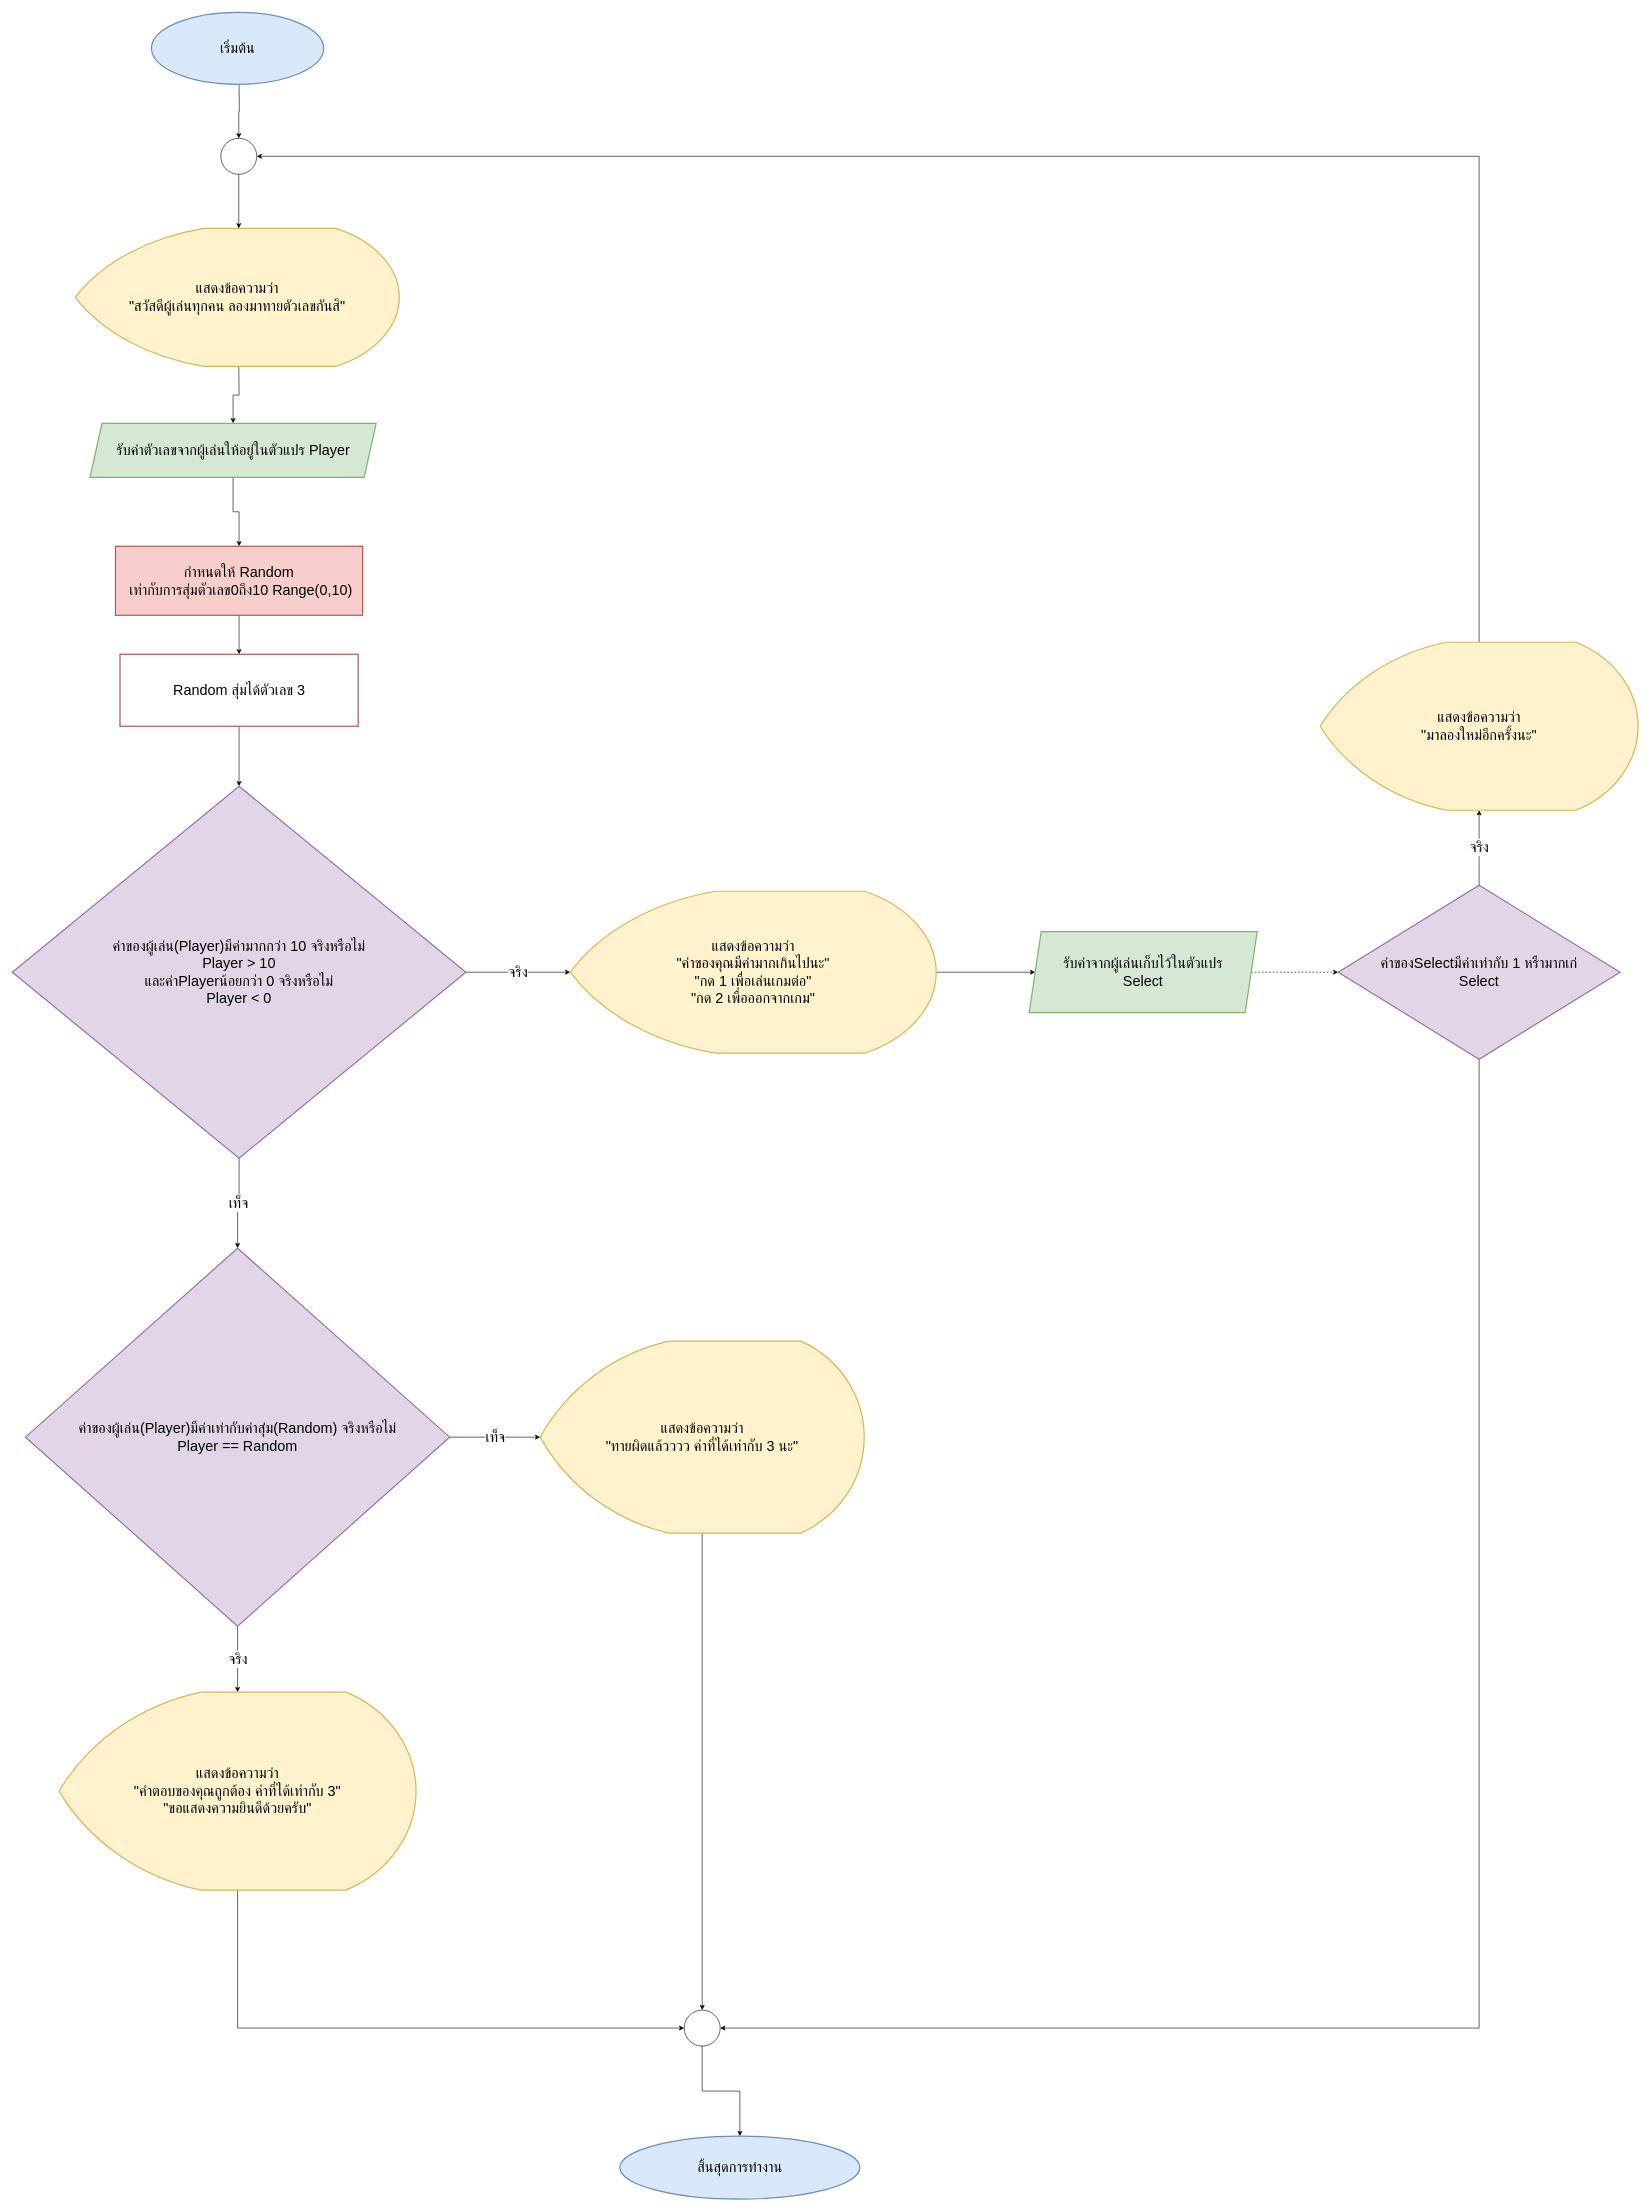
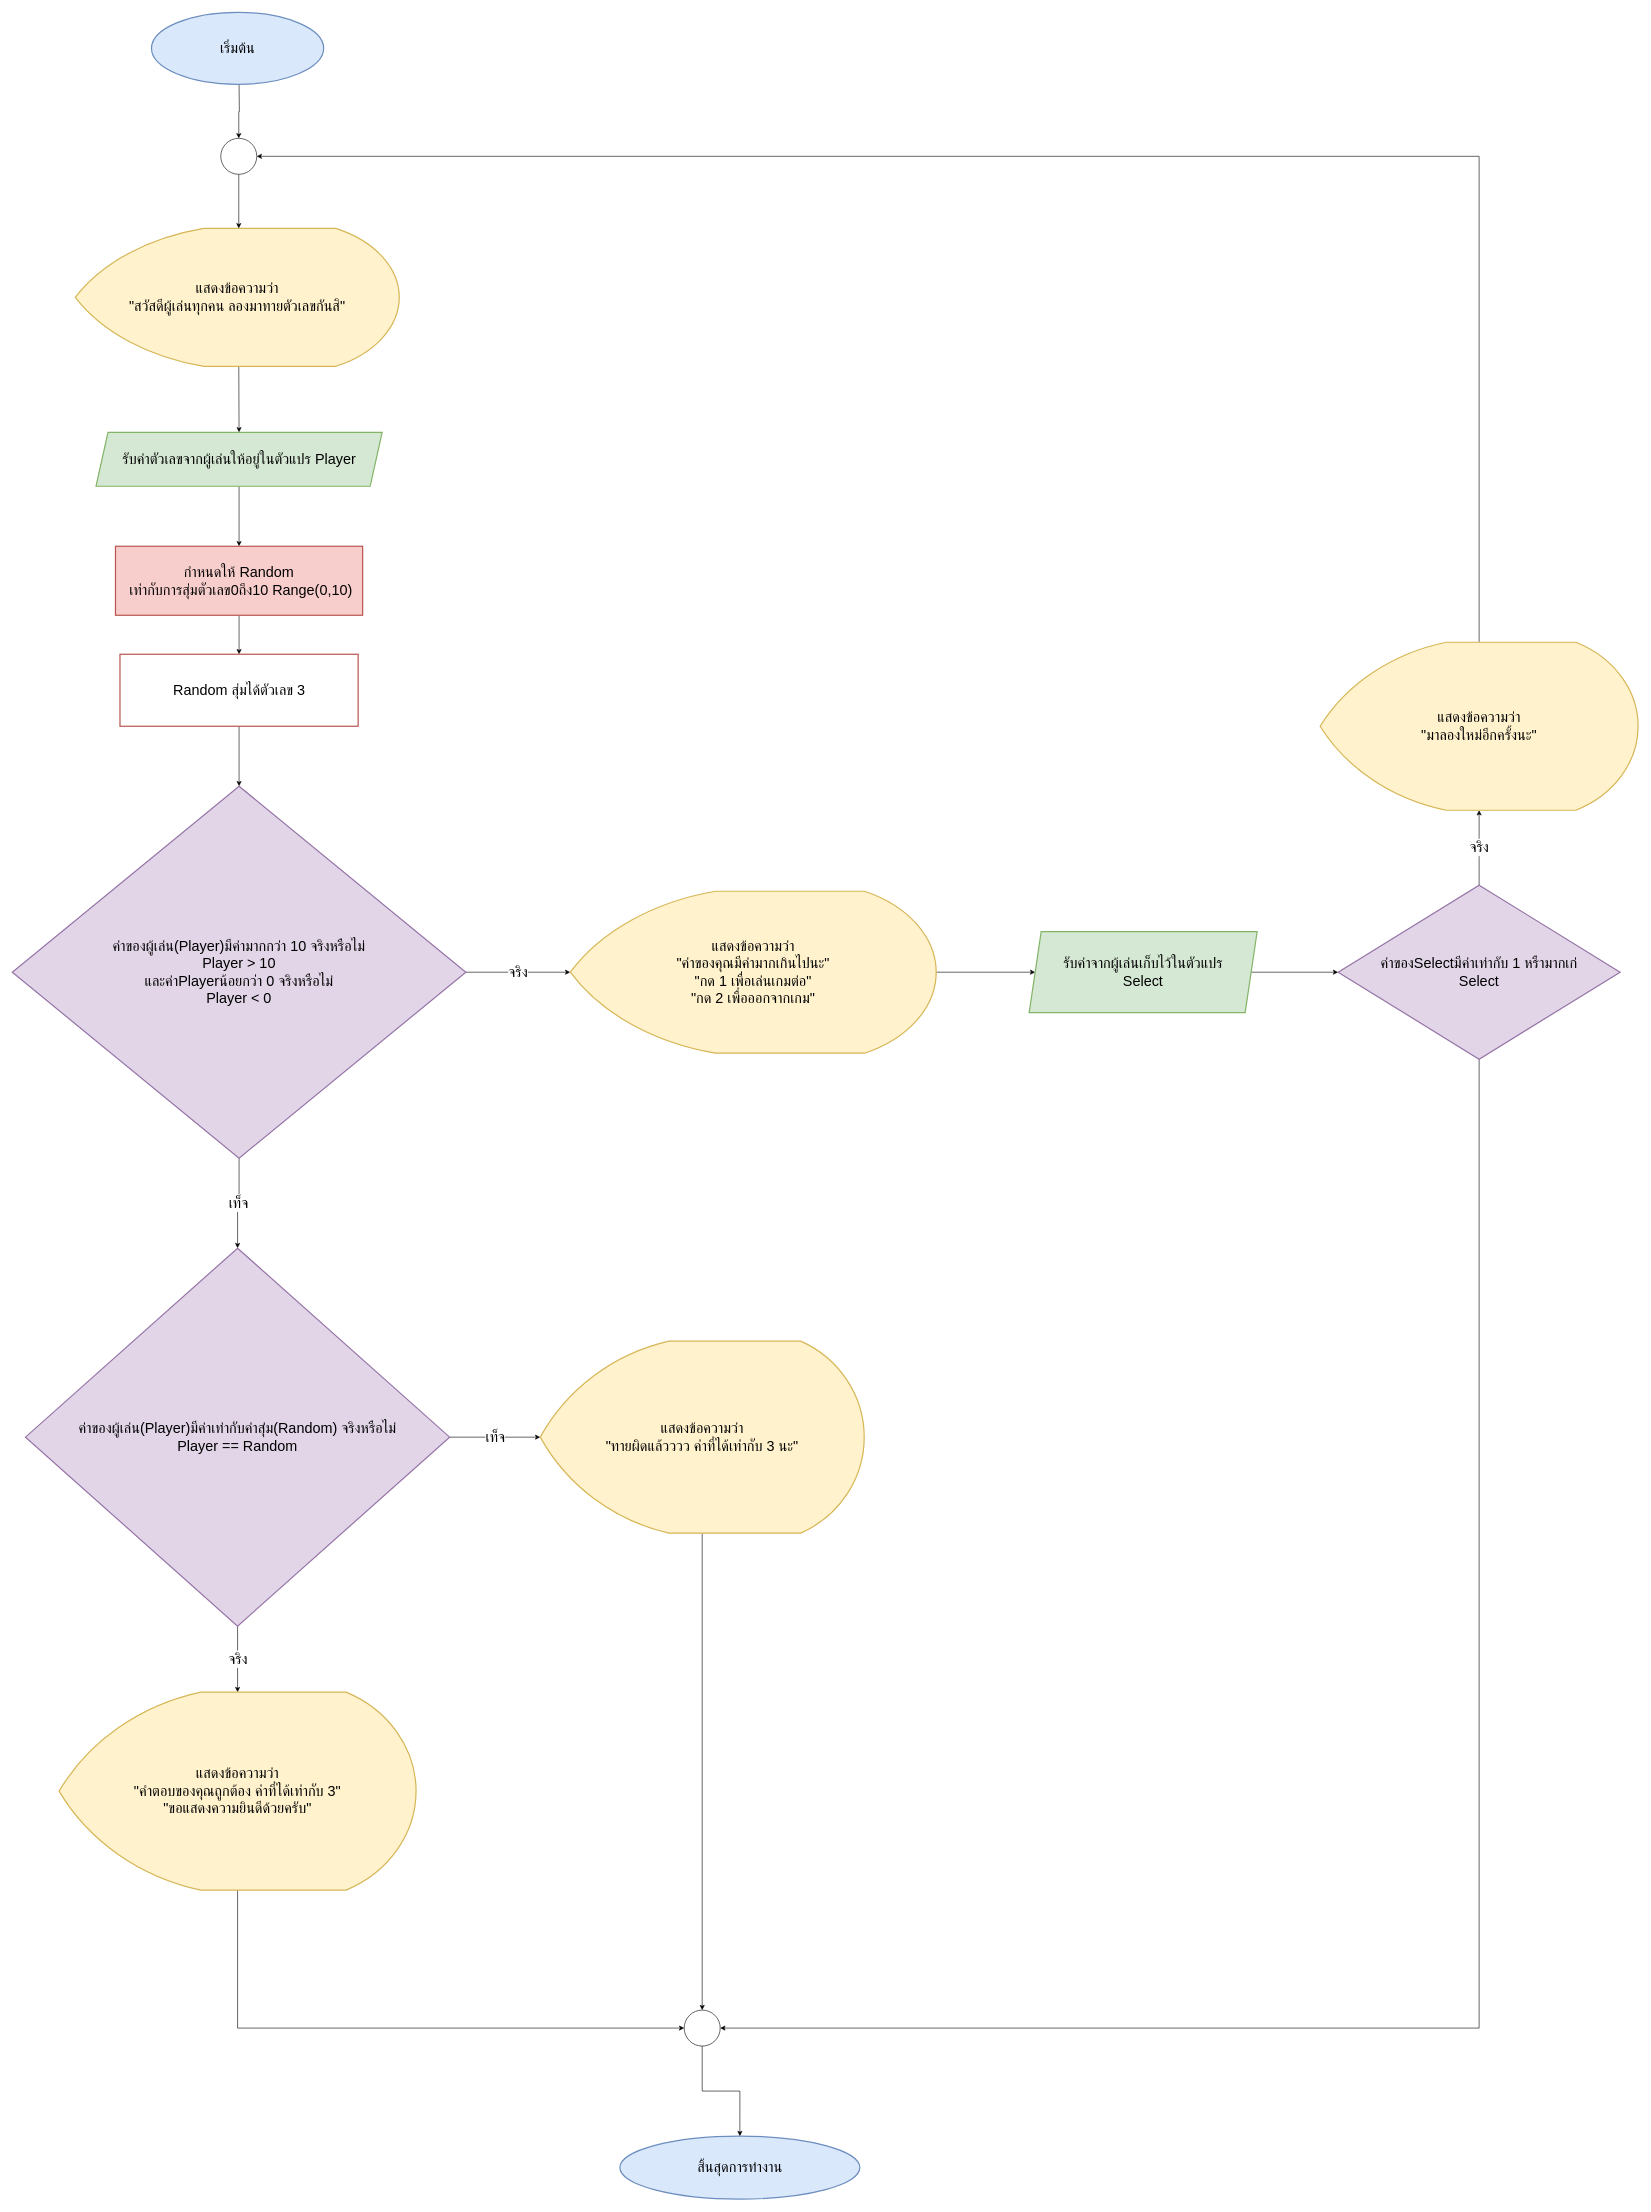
node "รับค่าตัวเลขจากผู้เล่นให้อยู่ในตัวแปร Player": moved (233, 450) -> (239, 459)
edge "รับค่าจากผู้เล่นเก็บไว้ในตัวแปร Select" -> "ค่าของSelectมีค่าเท่ากับ 1 หรืามากเก่ Select": style dashed -> solid
